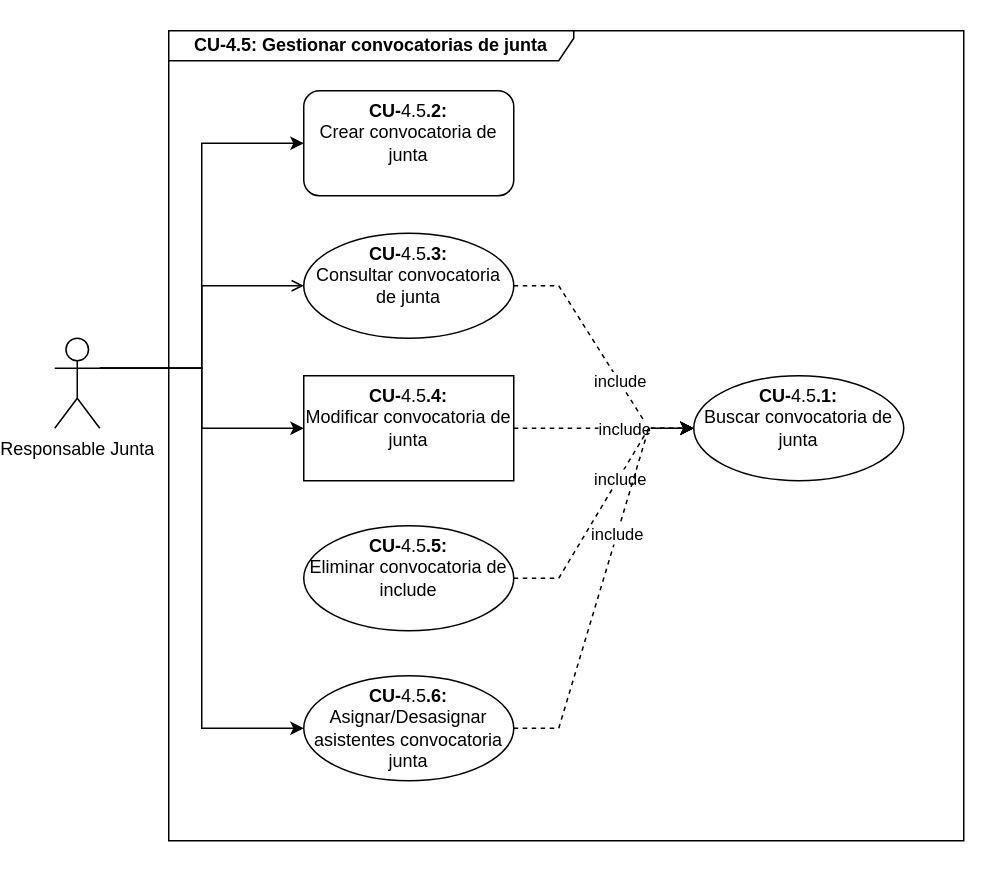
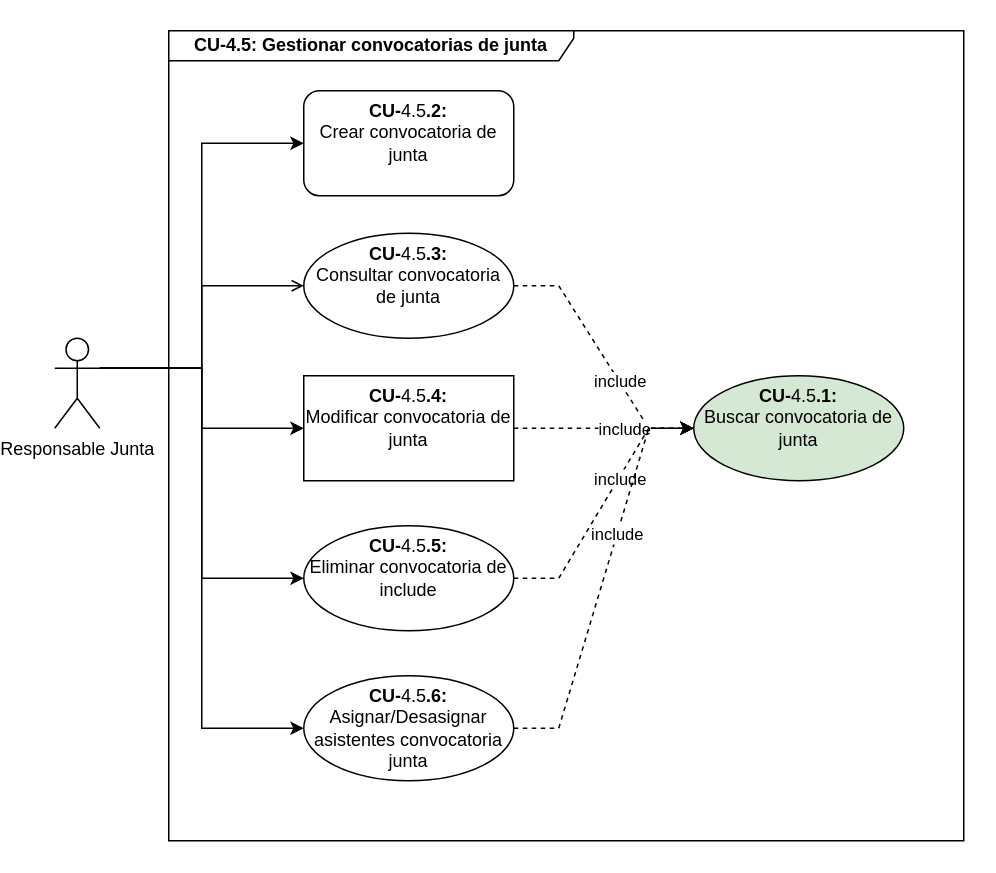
node "CU-4.5.1: Buscar convocatoria de junta": fillcolor #ffffff -> #d5e8d4
edge "Responsable Junta" -> "CU-4.5.5: Eliminar convocatoria de include": added
